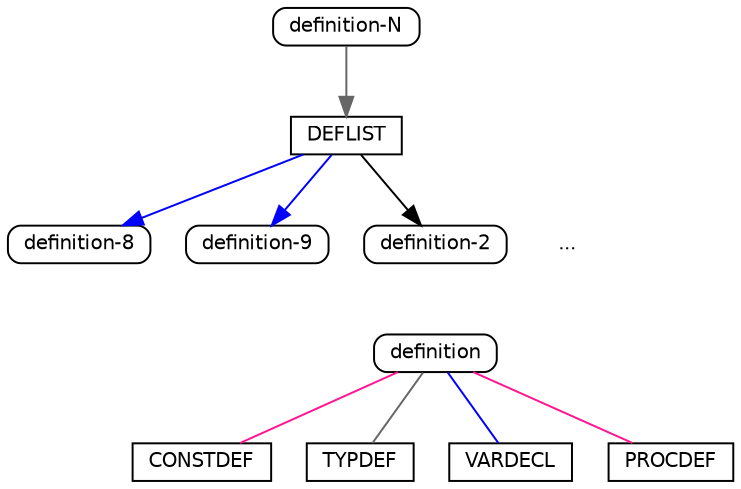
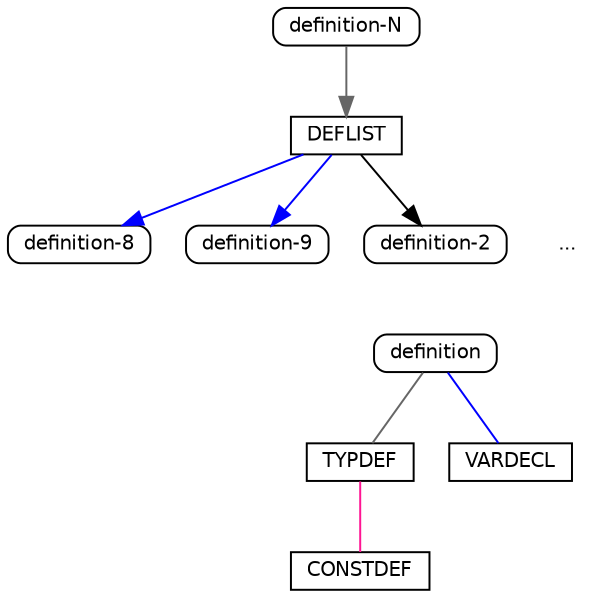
edge "definition" -- "CONSTDEF": now "TYPDEF" -- "CONSTDEF"
node "PROCDEF": removed
